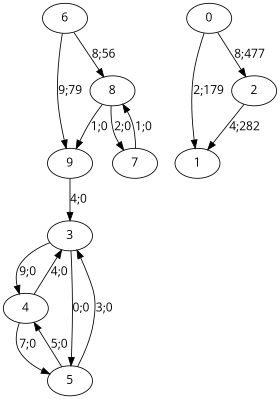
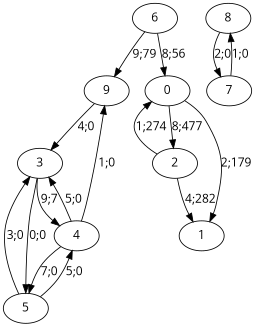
edge "6" -> "8": now "6" -> "0"
edge "8" -> "9": now "4" -> "9"
edge "2" -> "0": added, label "1;274"
edge "3" -> "4": label "9;0" -> "9;7"
edge "4" -> "3": label "4;0" -> "5;0"
